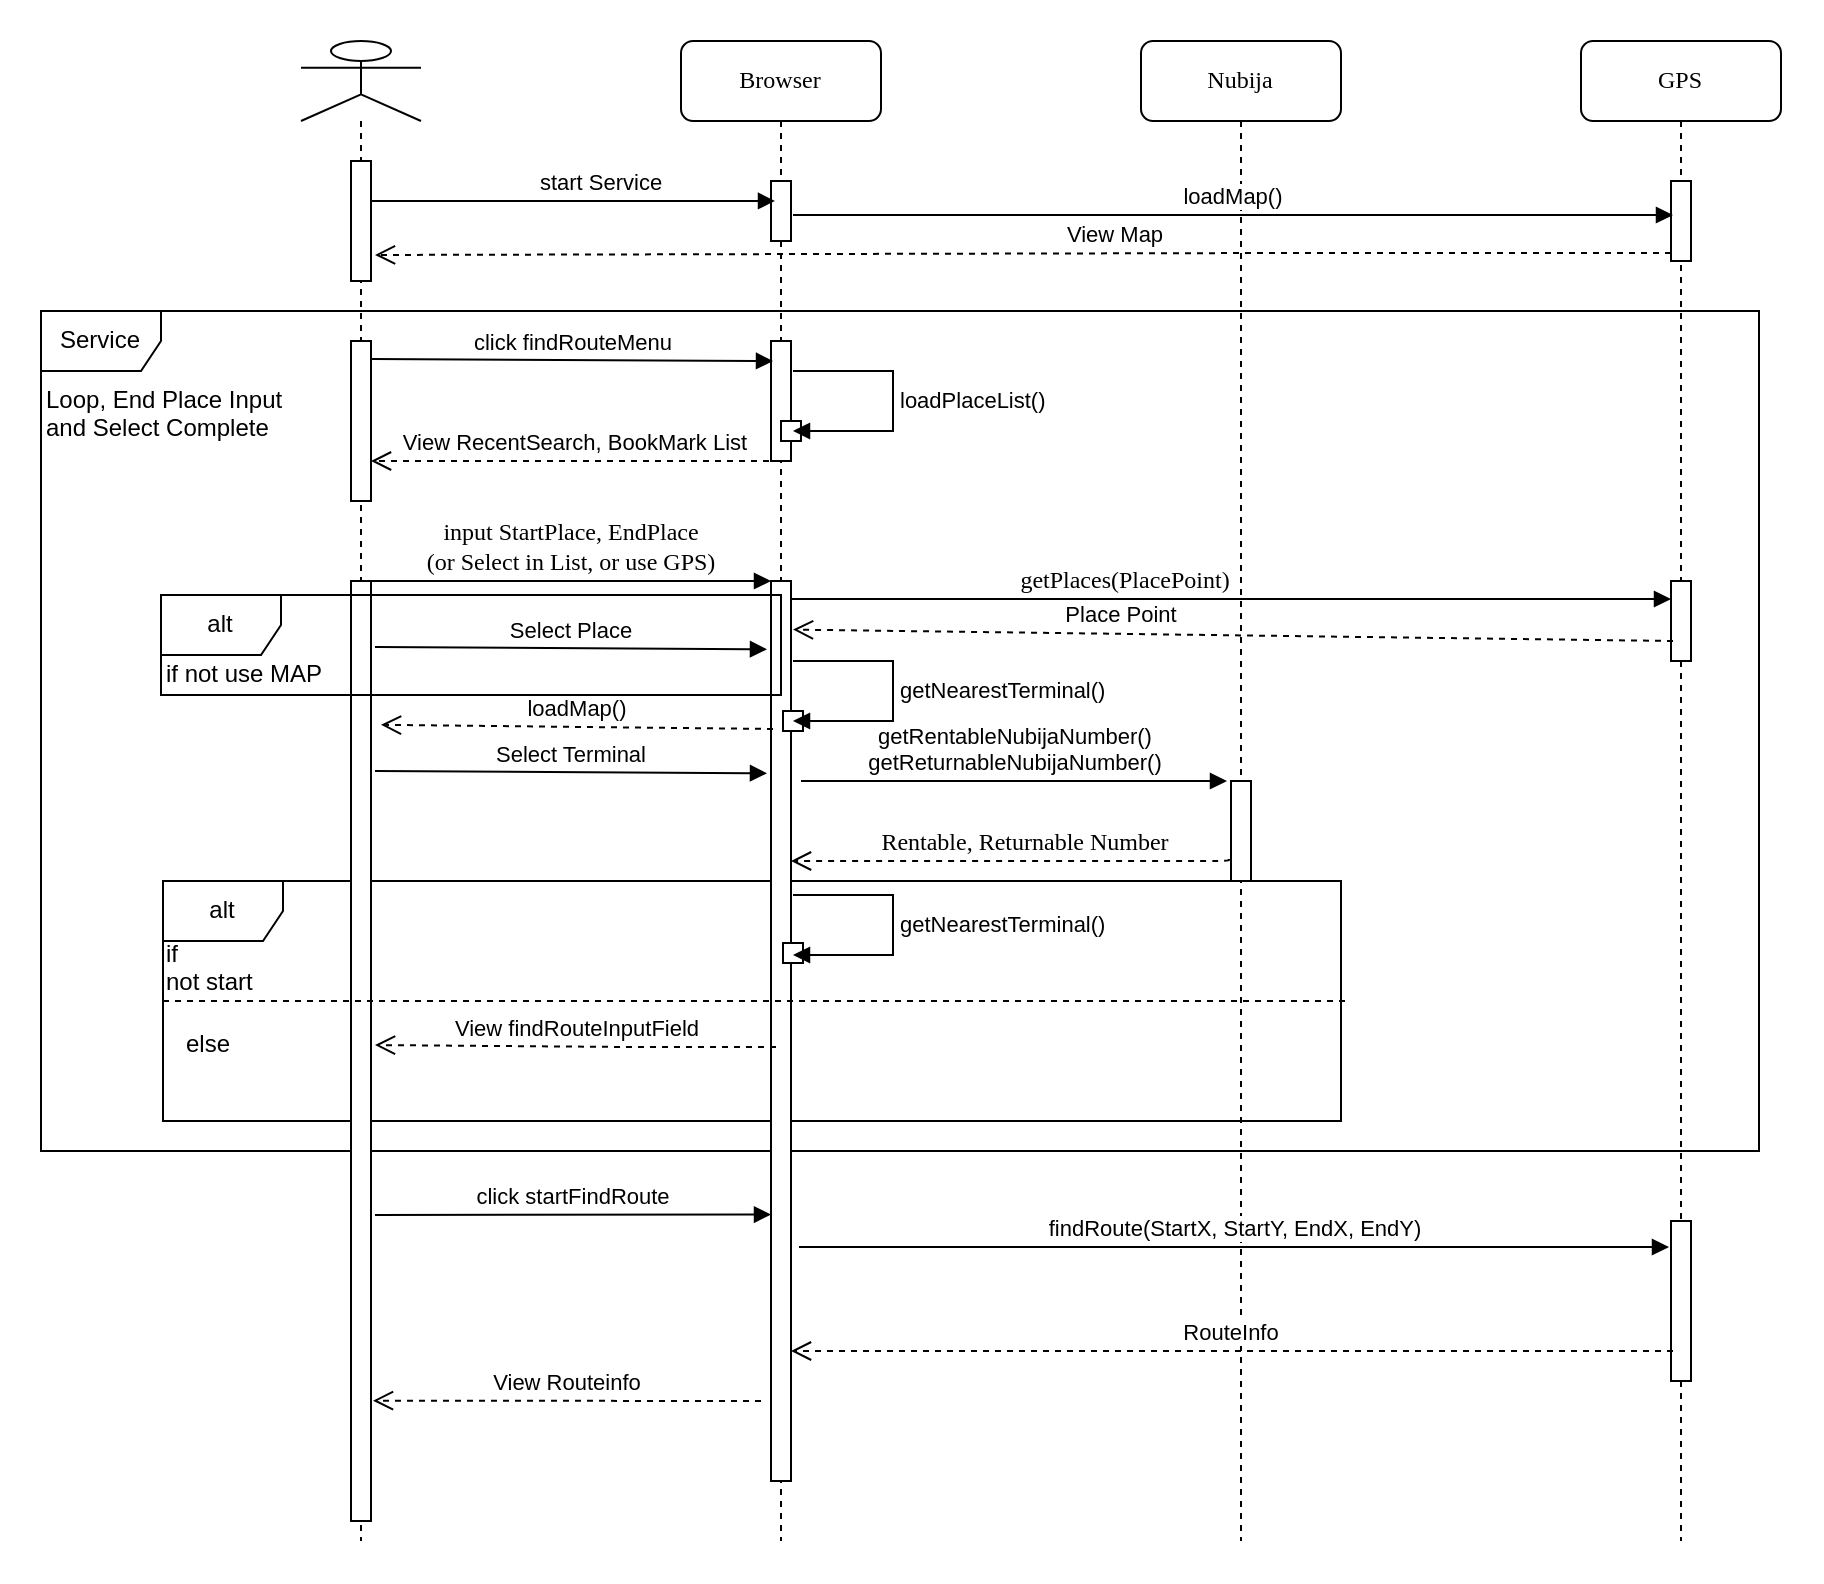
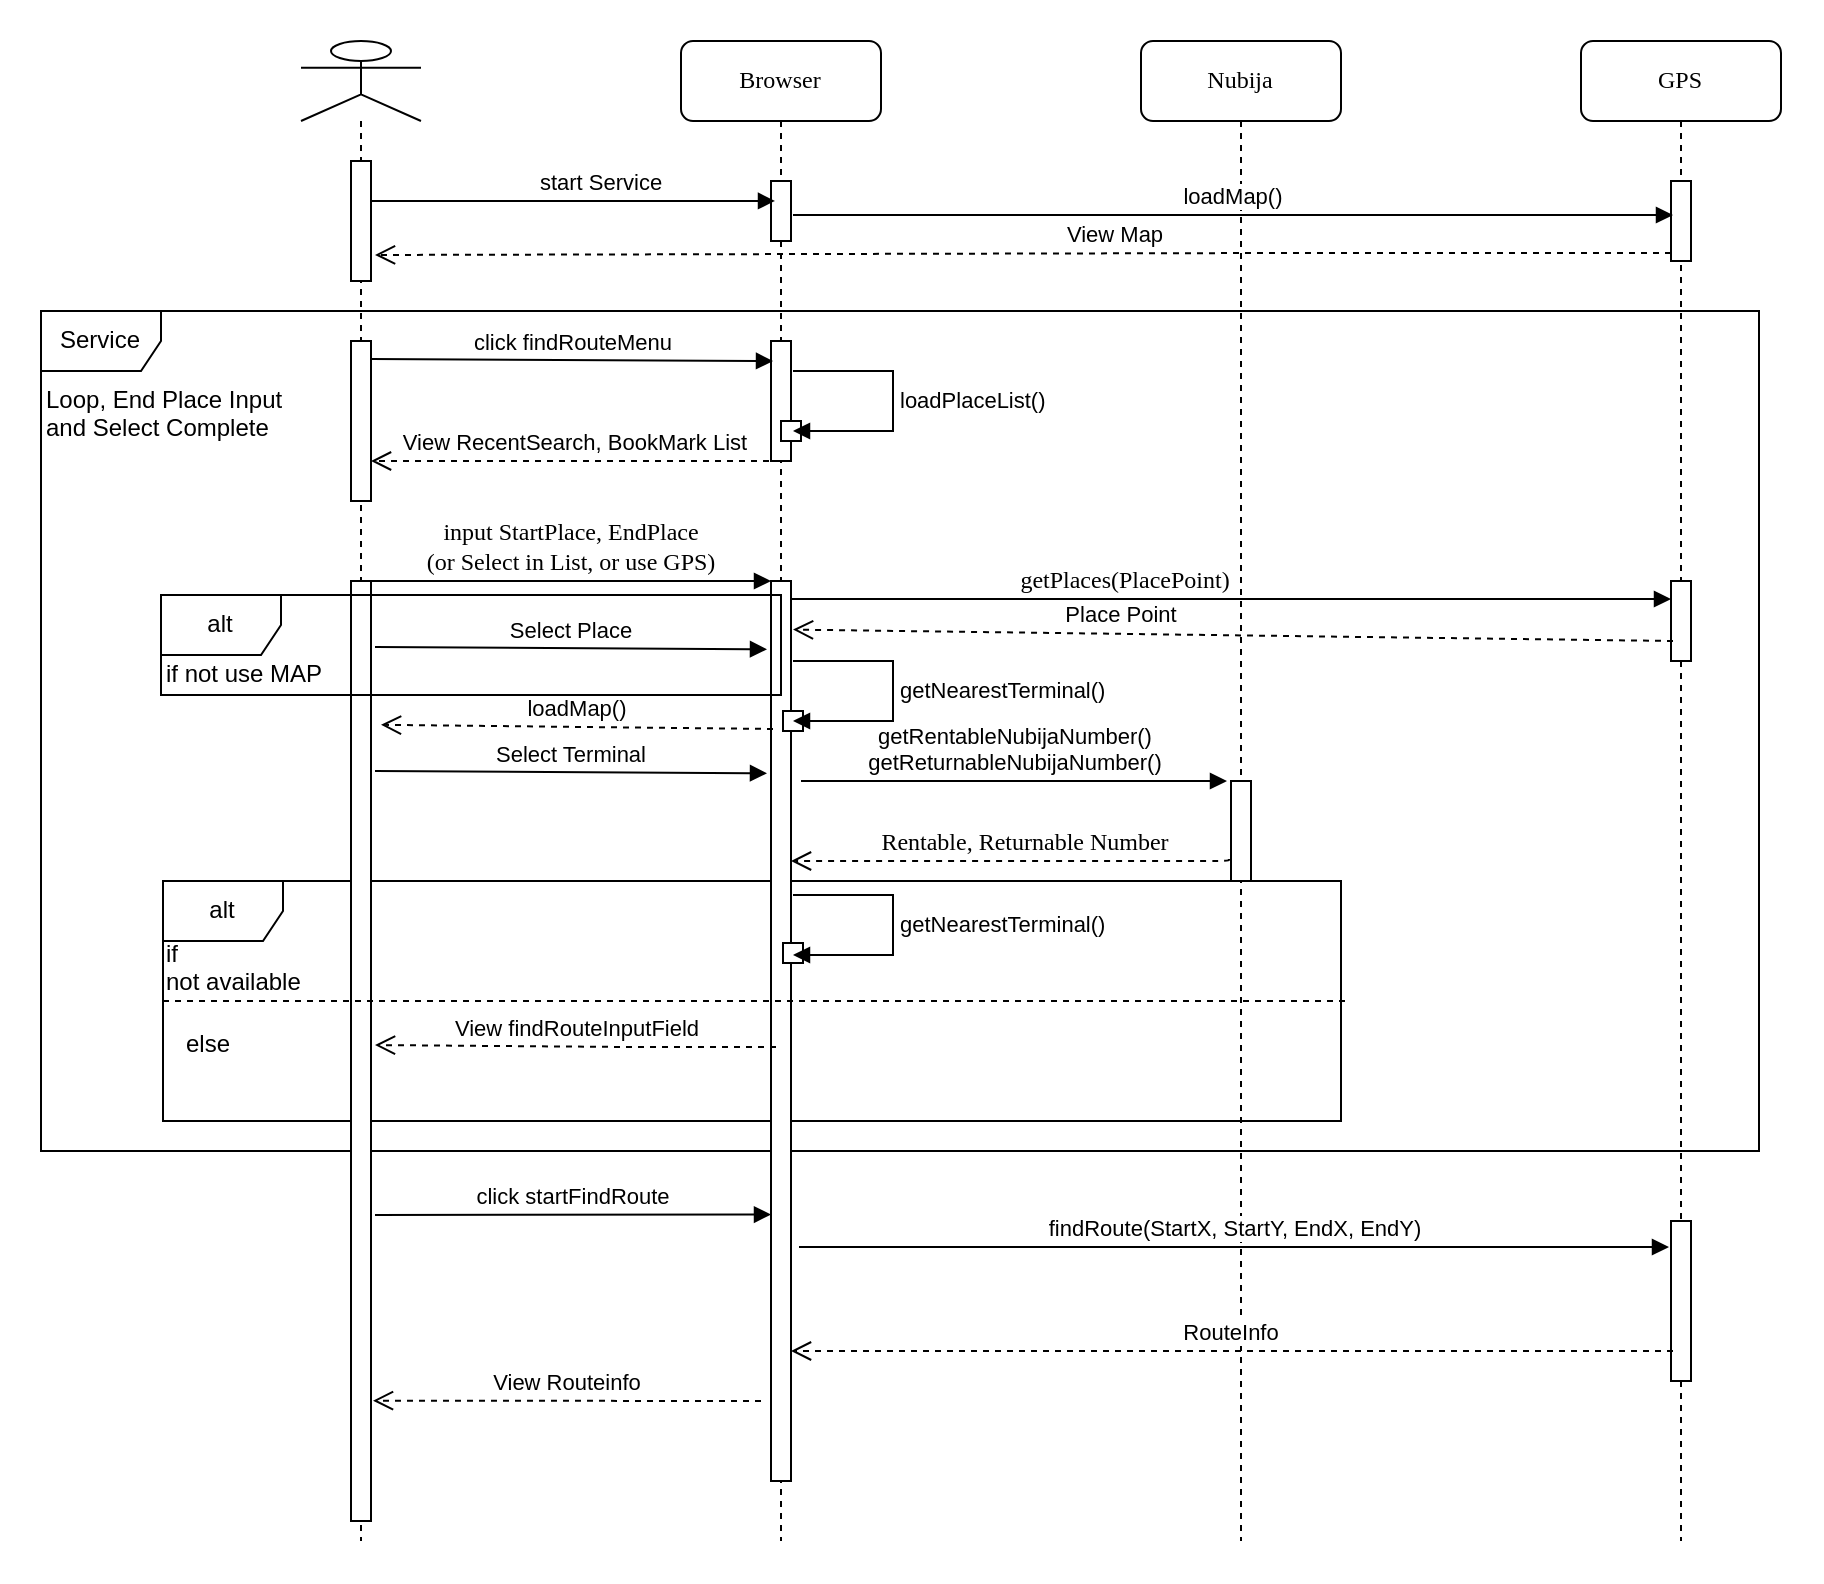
node "if not start": label "if not start" -> "if not available"
